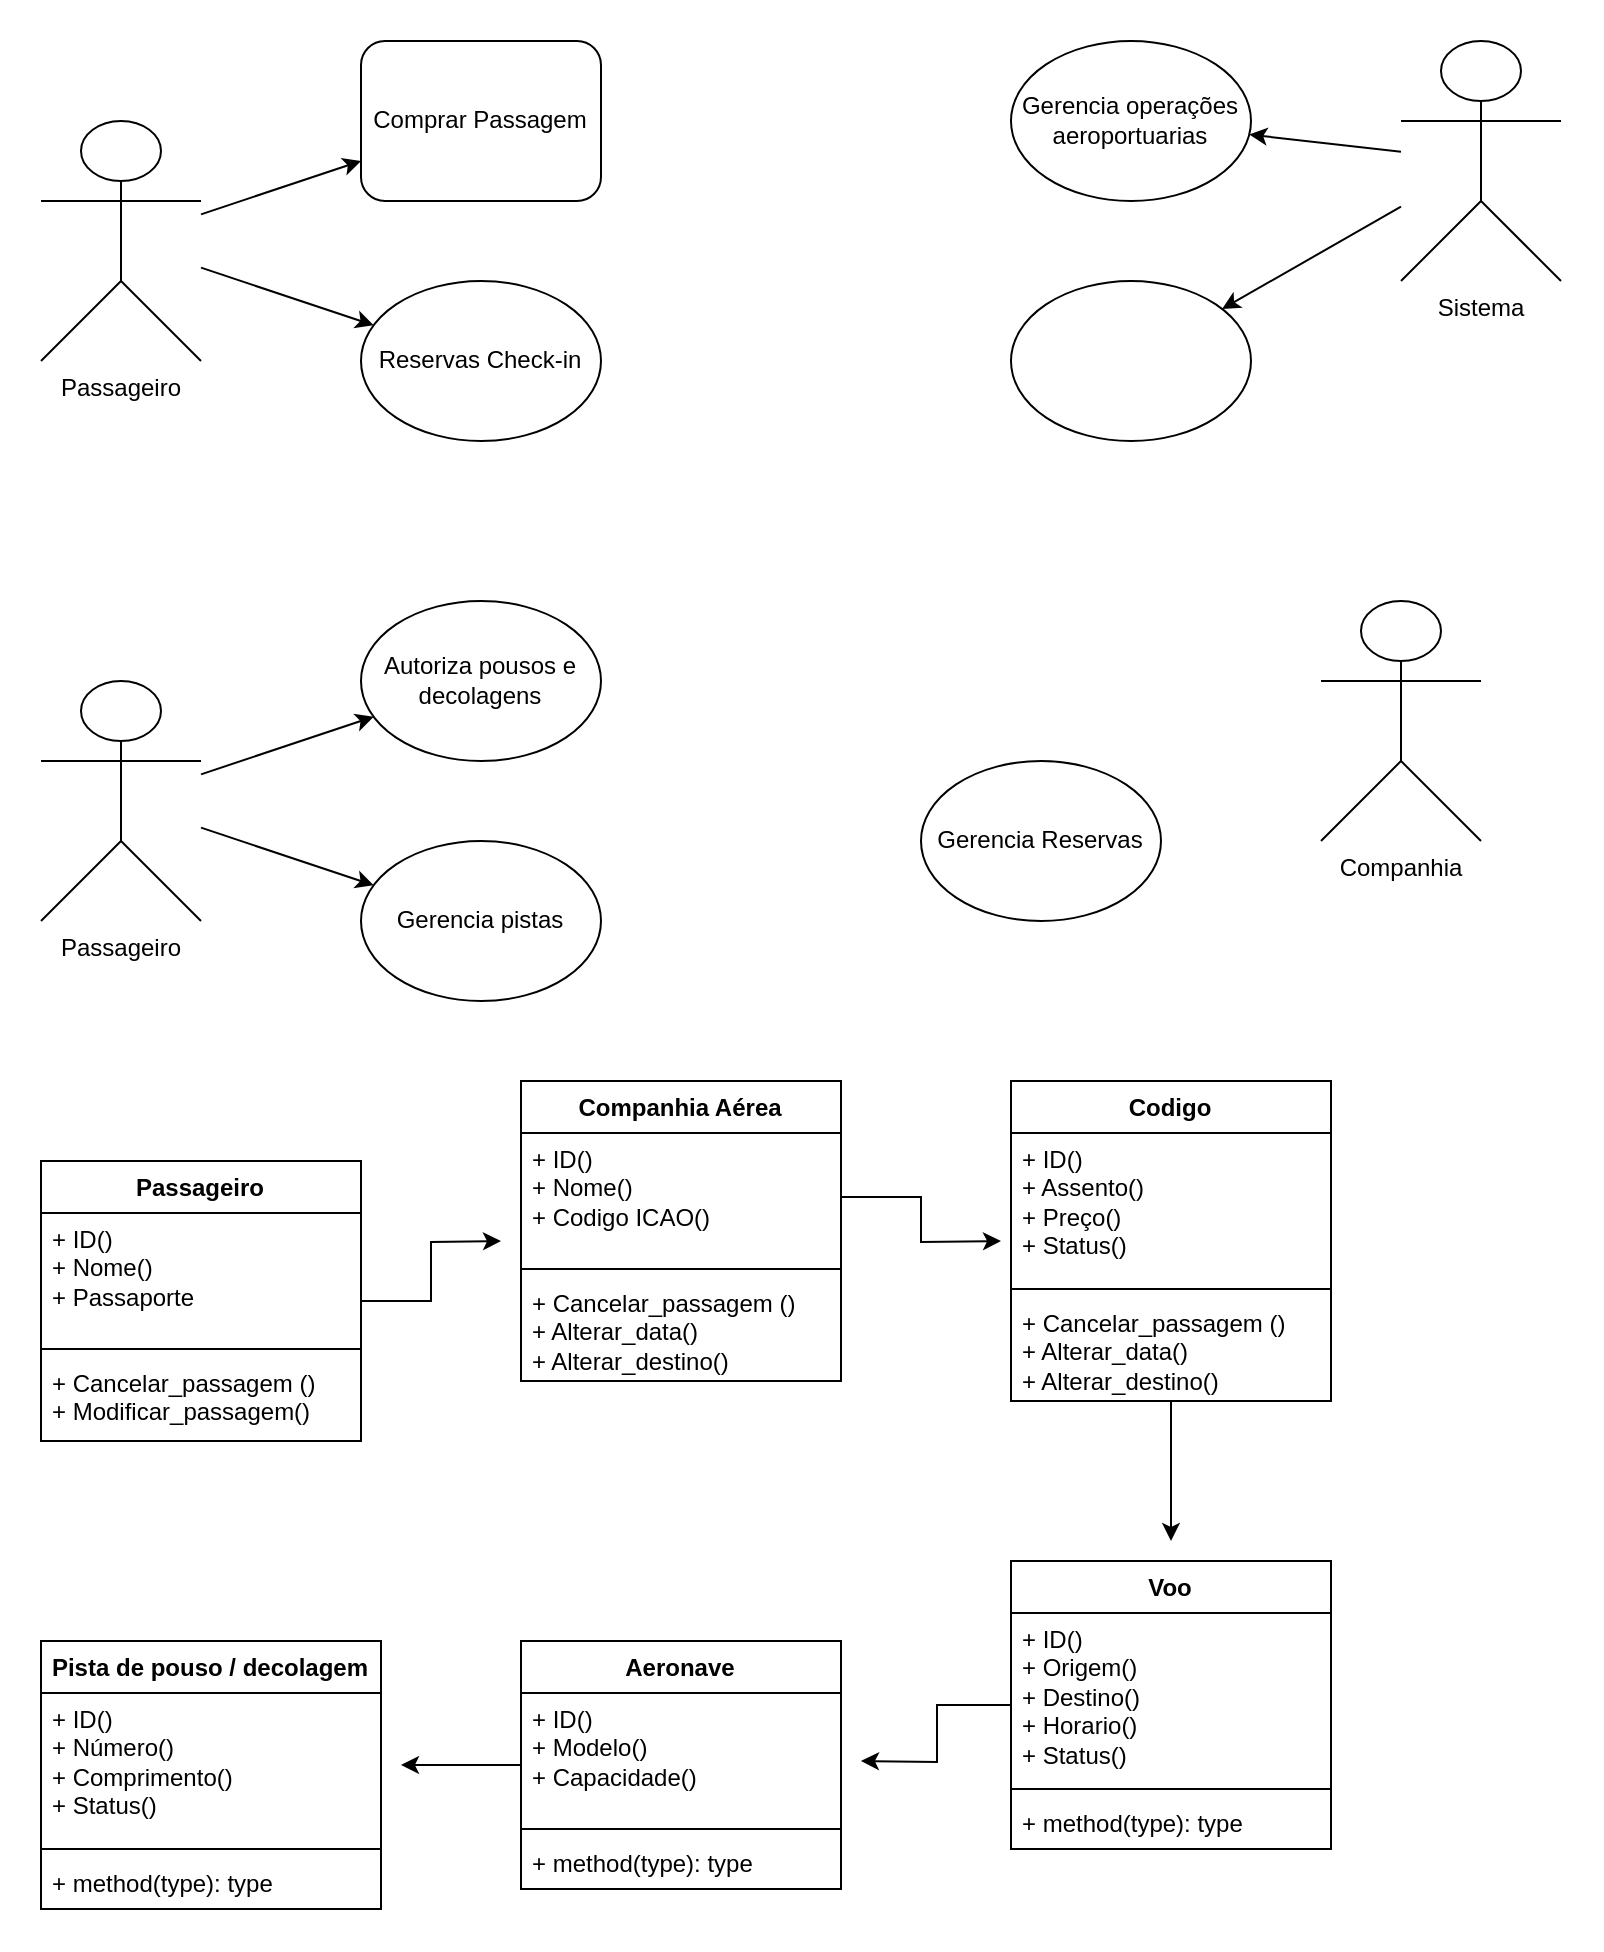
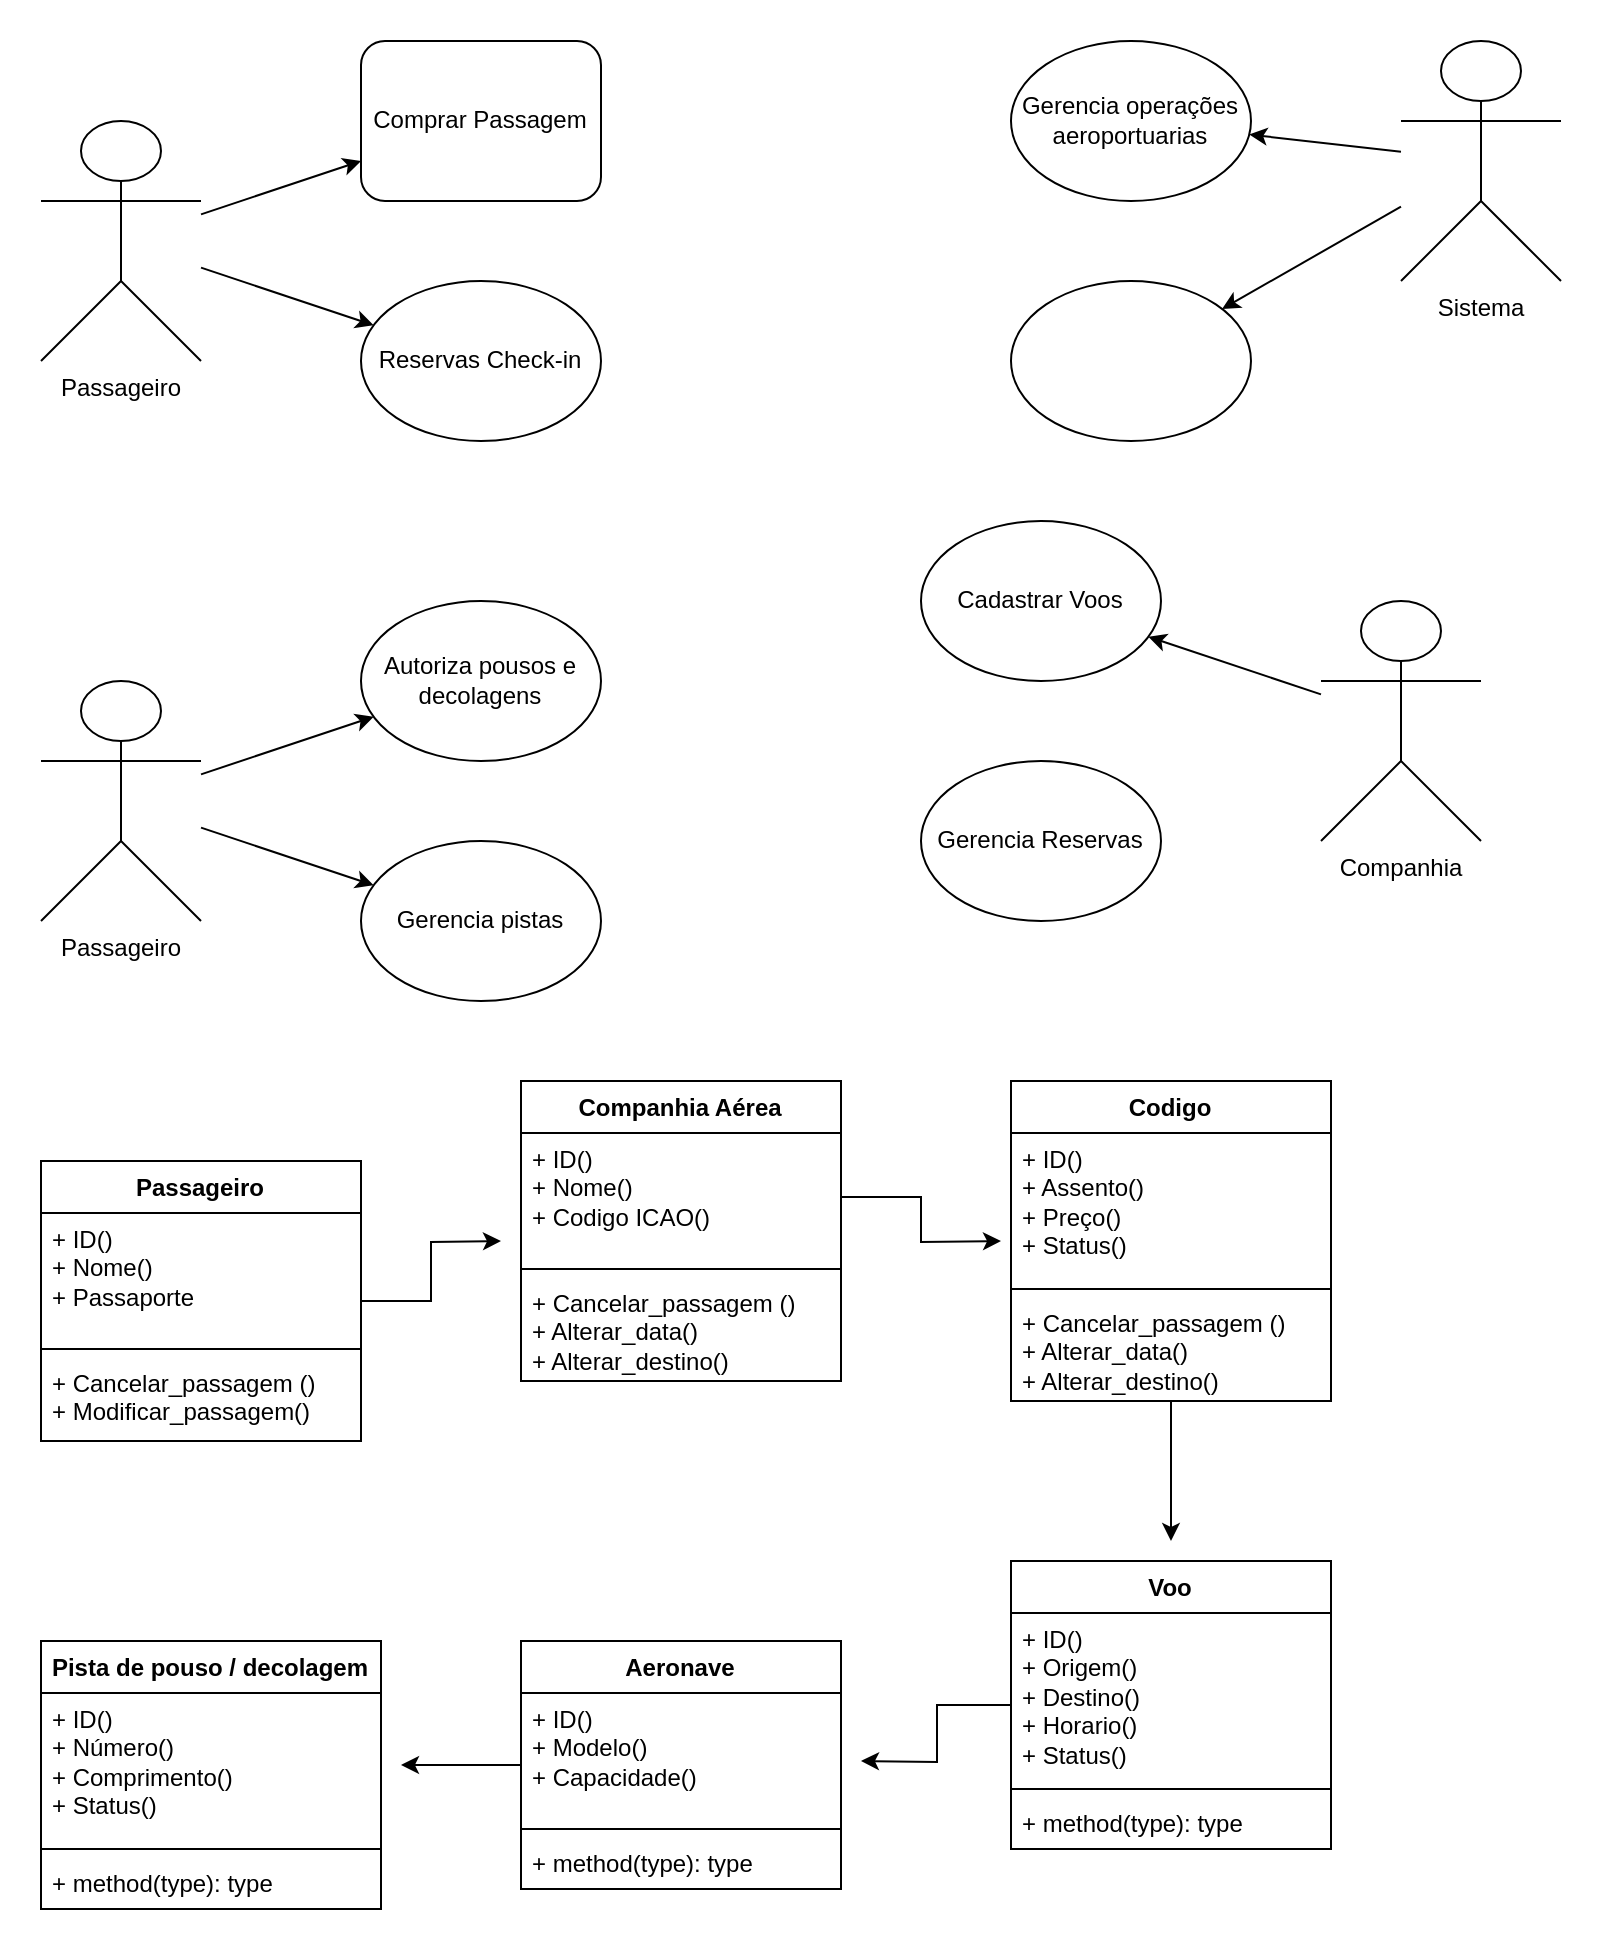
node "Cadastrar Voos": added
edge "Companhia" -> "Cadastrar Voos": added
